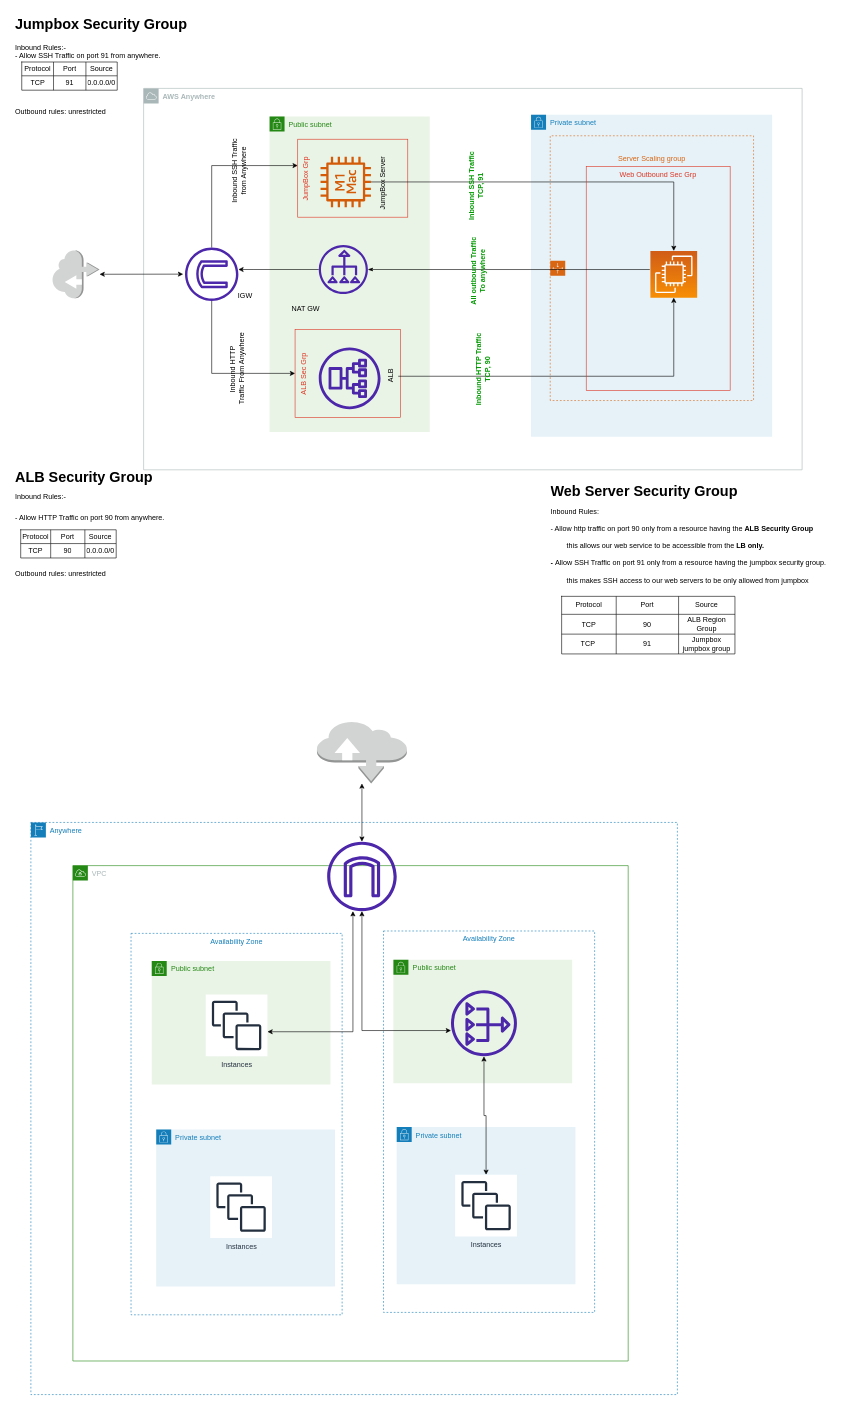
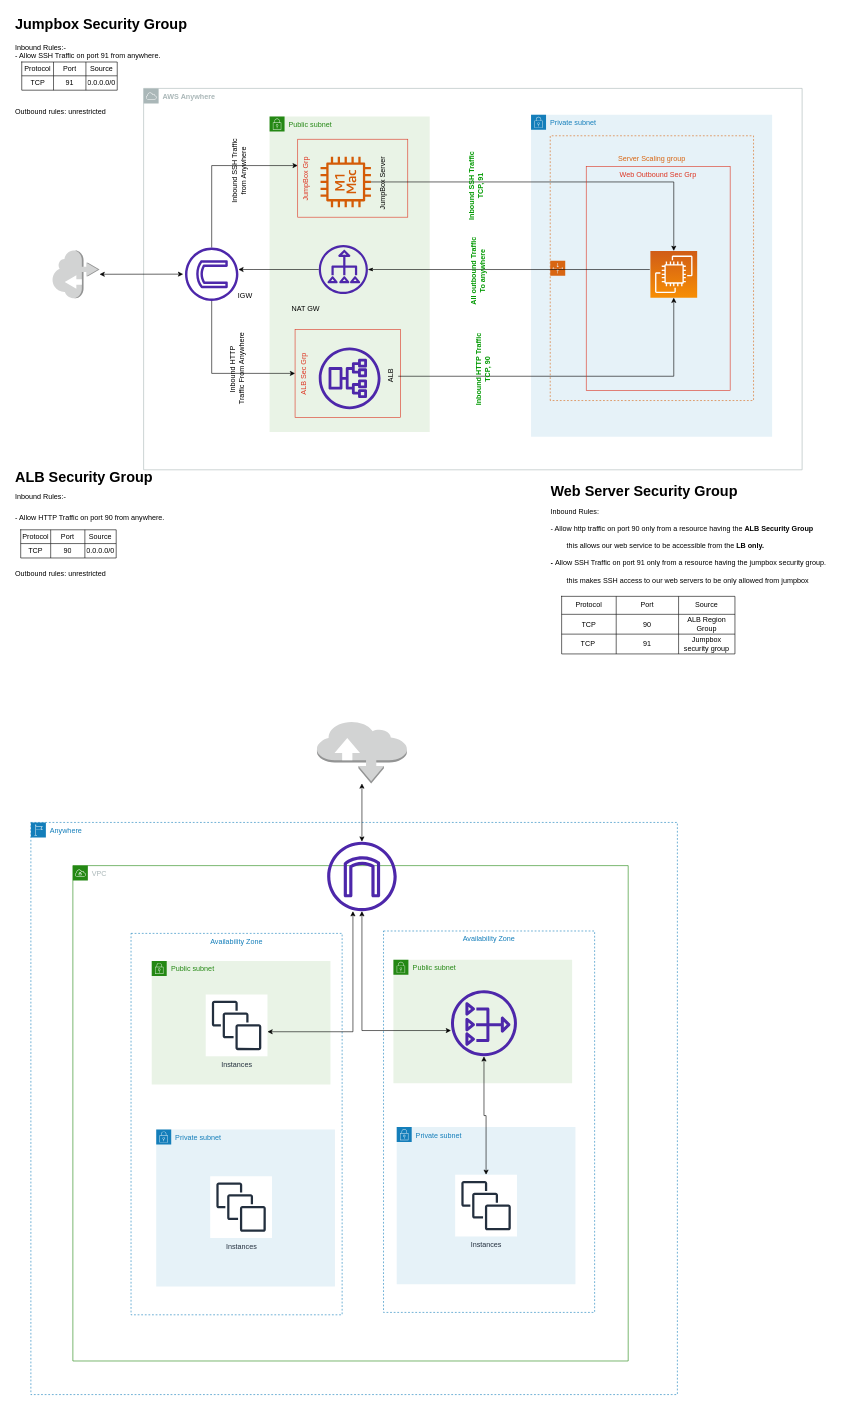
node "Jumpbox jumpbox group": label "Jumpbox jumpbox group" -> "Jumpbox security group"
